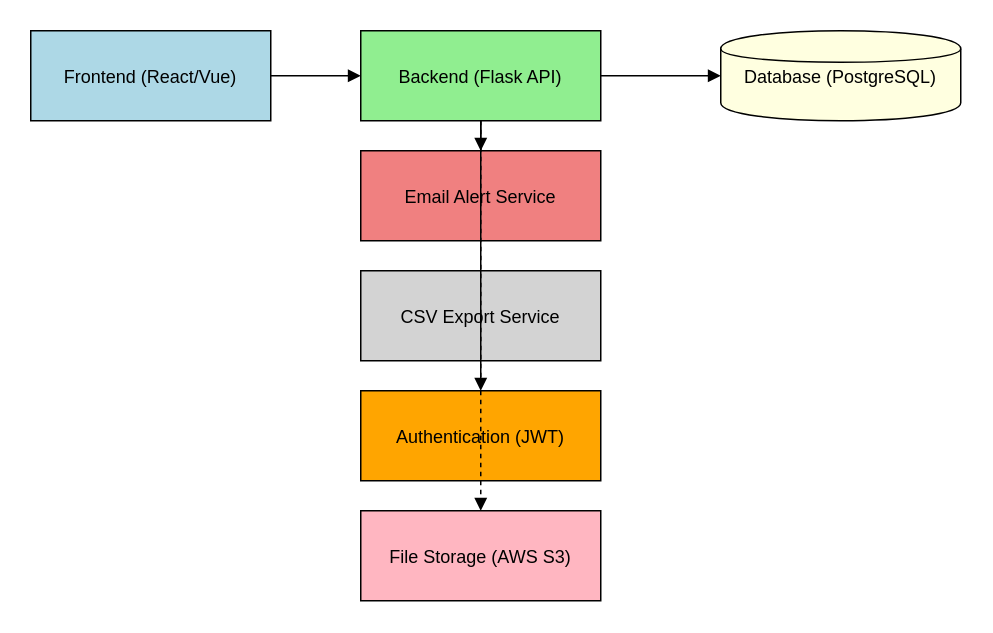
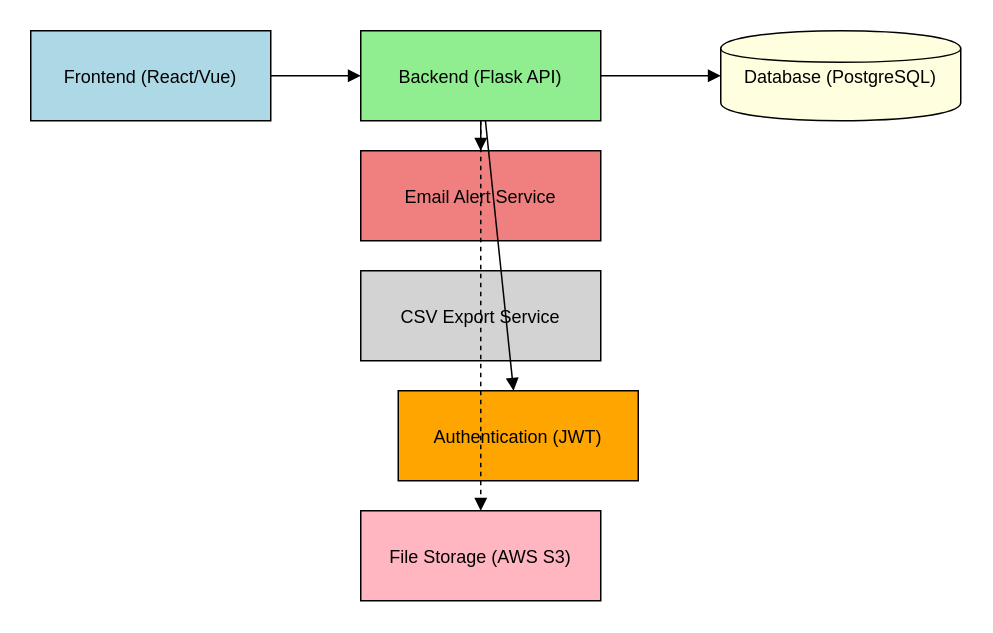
node "Authentication (JWT)": moved (481, 436) -> (518, 436)
